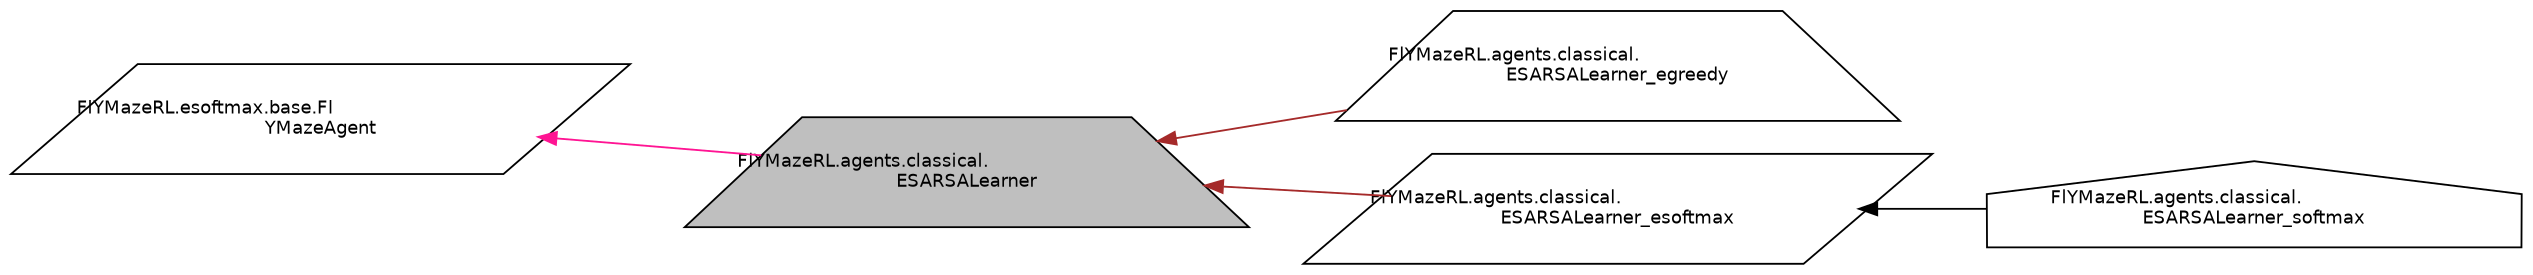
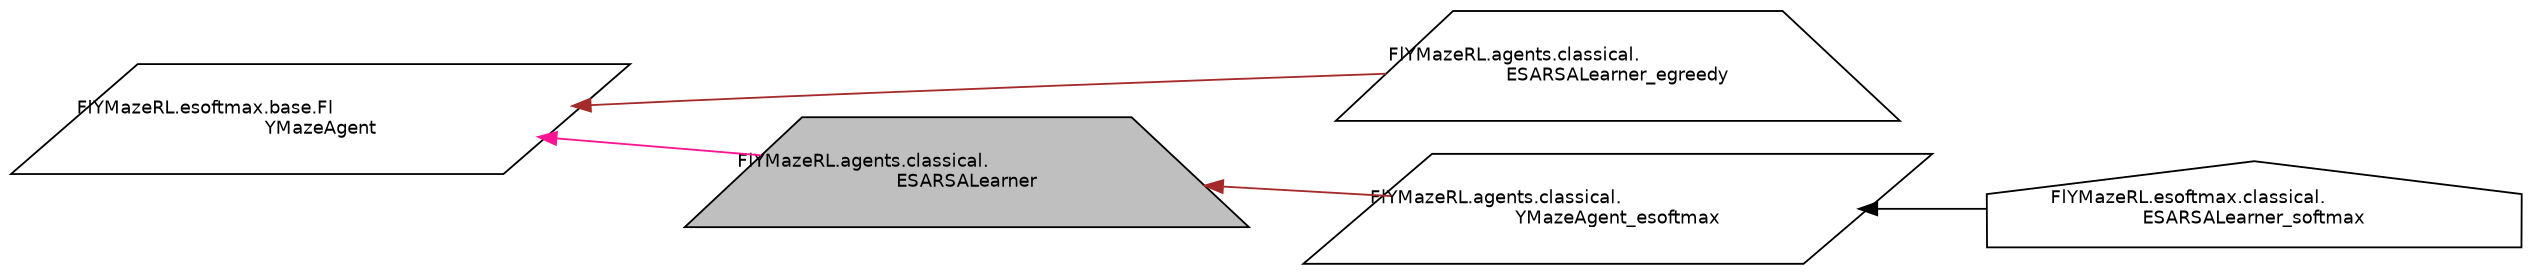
edge "FlYMazeRL.agents.classical. ESARSALearner_egreedy" -> "FlYMazeRL.agents.classical. ESARSALearner": now "FlYMazeRL.agents.classical. ESARSALearner_egreedy" -> "FlYMazeRL.esoftmax.base.Fl YMazeAgent"
node "FlYMazeRL.agents.classical. ESARSALearner_esoftmax": label "FlYMazeRL.agents.classical. ESARSALearner_esoftmax" -> "FlYMazeRL.agents.classical. YMazeAgent_esoftmax"
node "FlYMazeRL.agents.classical. ESARSALearner_softmax": label "FlYMazeRL.agents.classical. ESARSALearner_softmax" -> "FlYMazeRL.esoftmax.classical. ESARSALearner_softmax"
